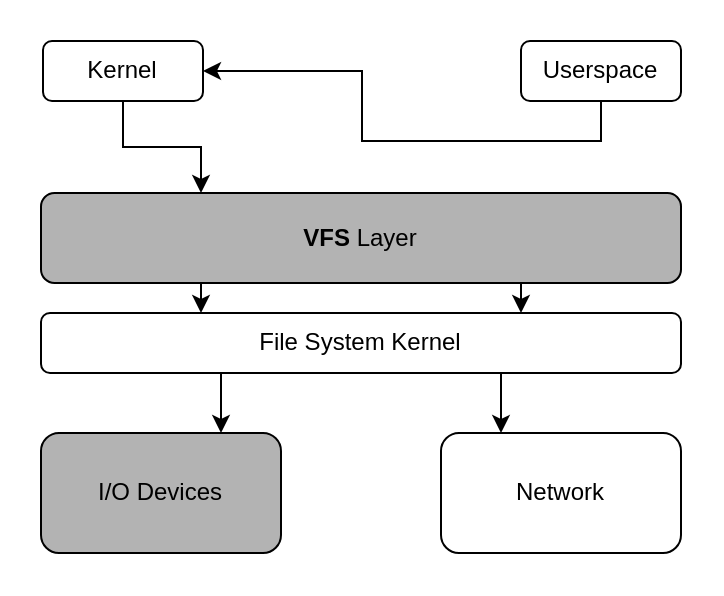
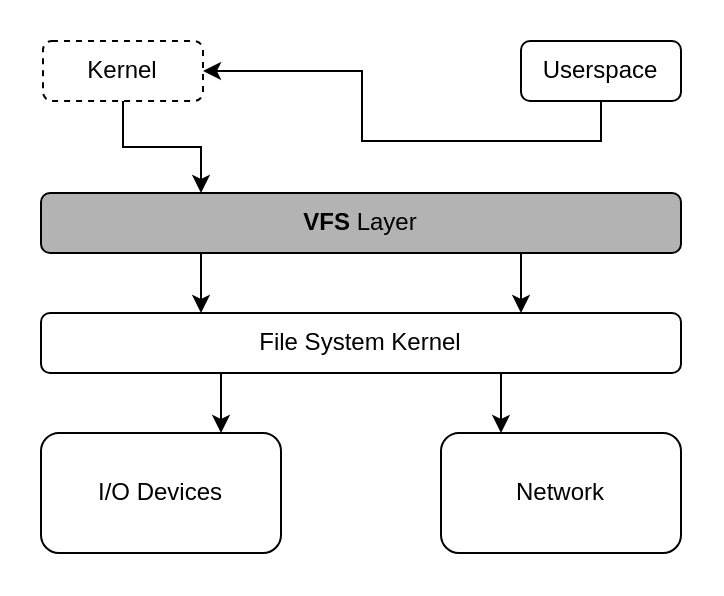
node "Kernel": style solid -> dashed
node "VFS Layer": size 640x90 -> 640x60
node "I/O Devices": fillcolor #b3b3b3 -> #ffffff
